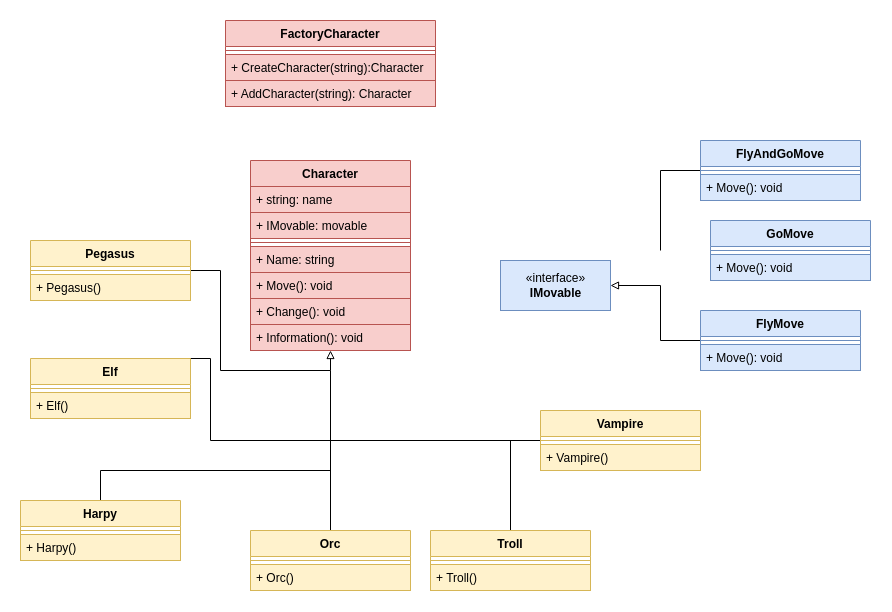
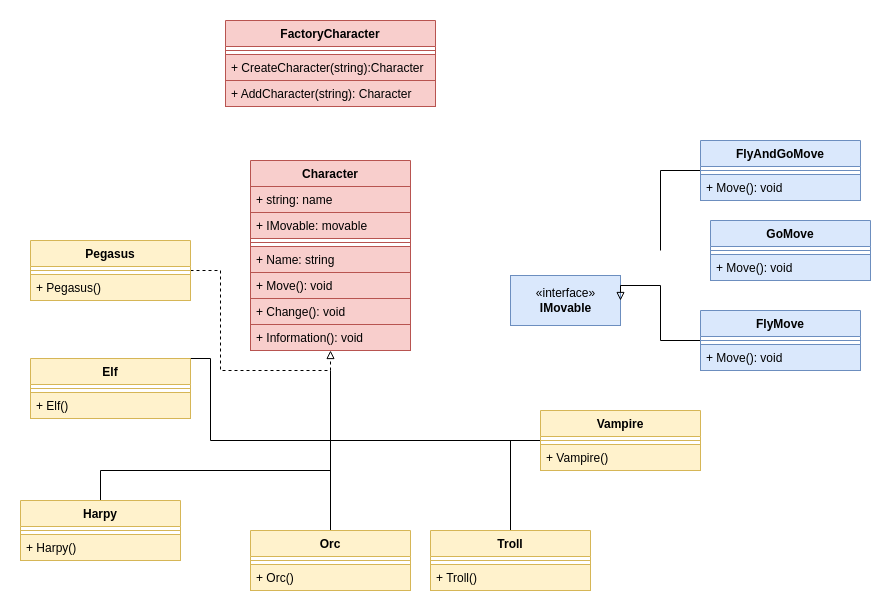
node "«interface» IMovable": moved (556, 286) -> (566, 301)
edge "Pegasus" -> "Сharacter": style solid -> dashed
